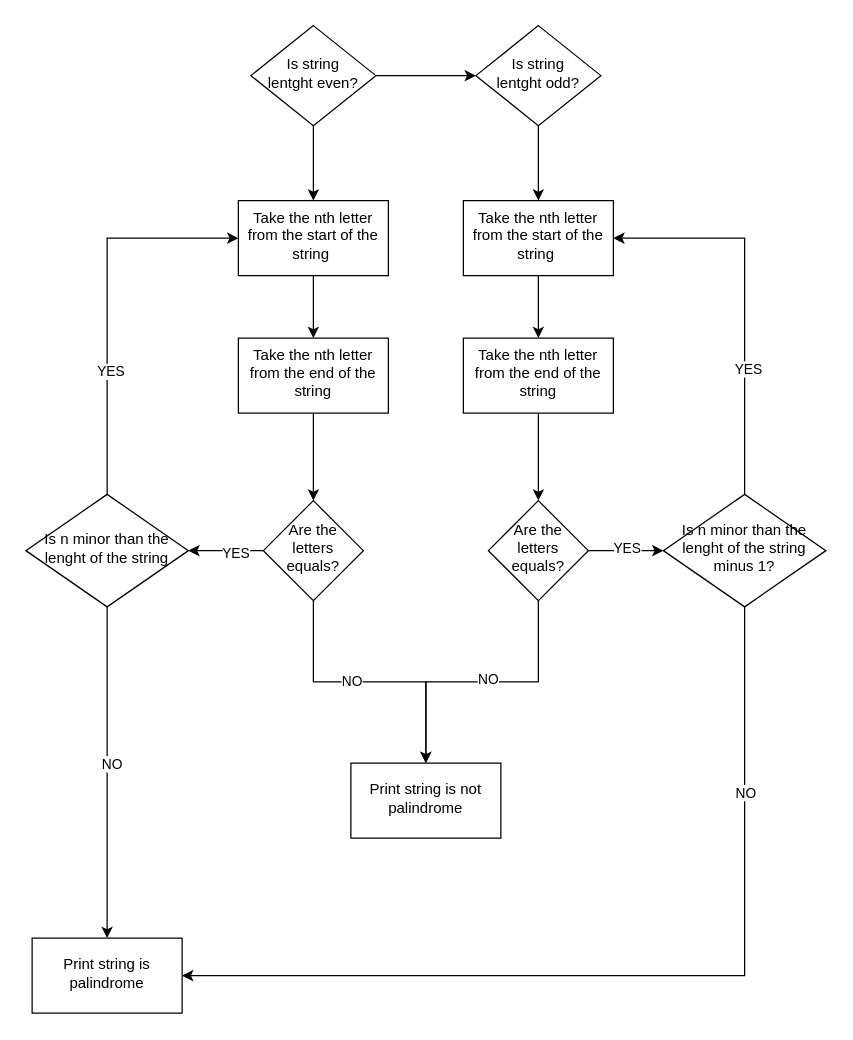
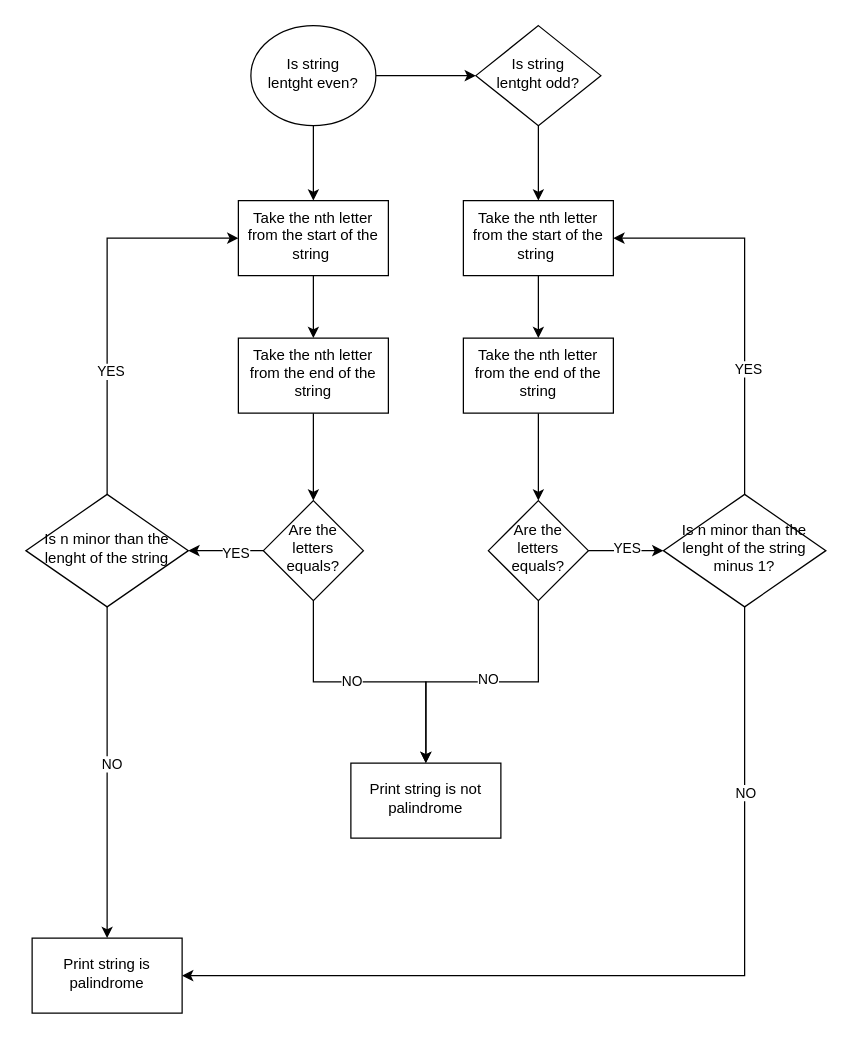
node "Is string lentght even?": shape diamond -> ellipse
